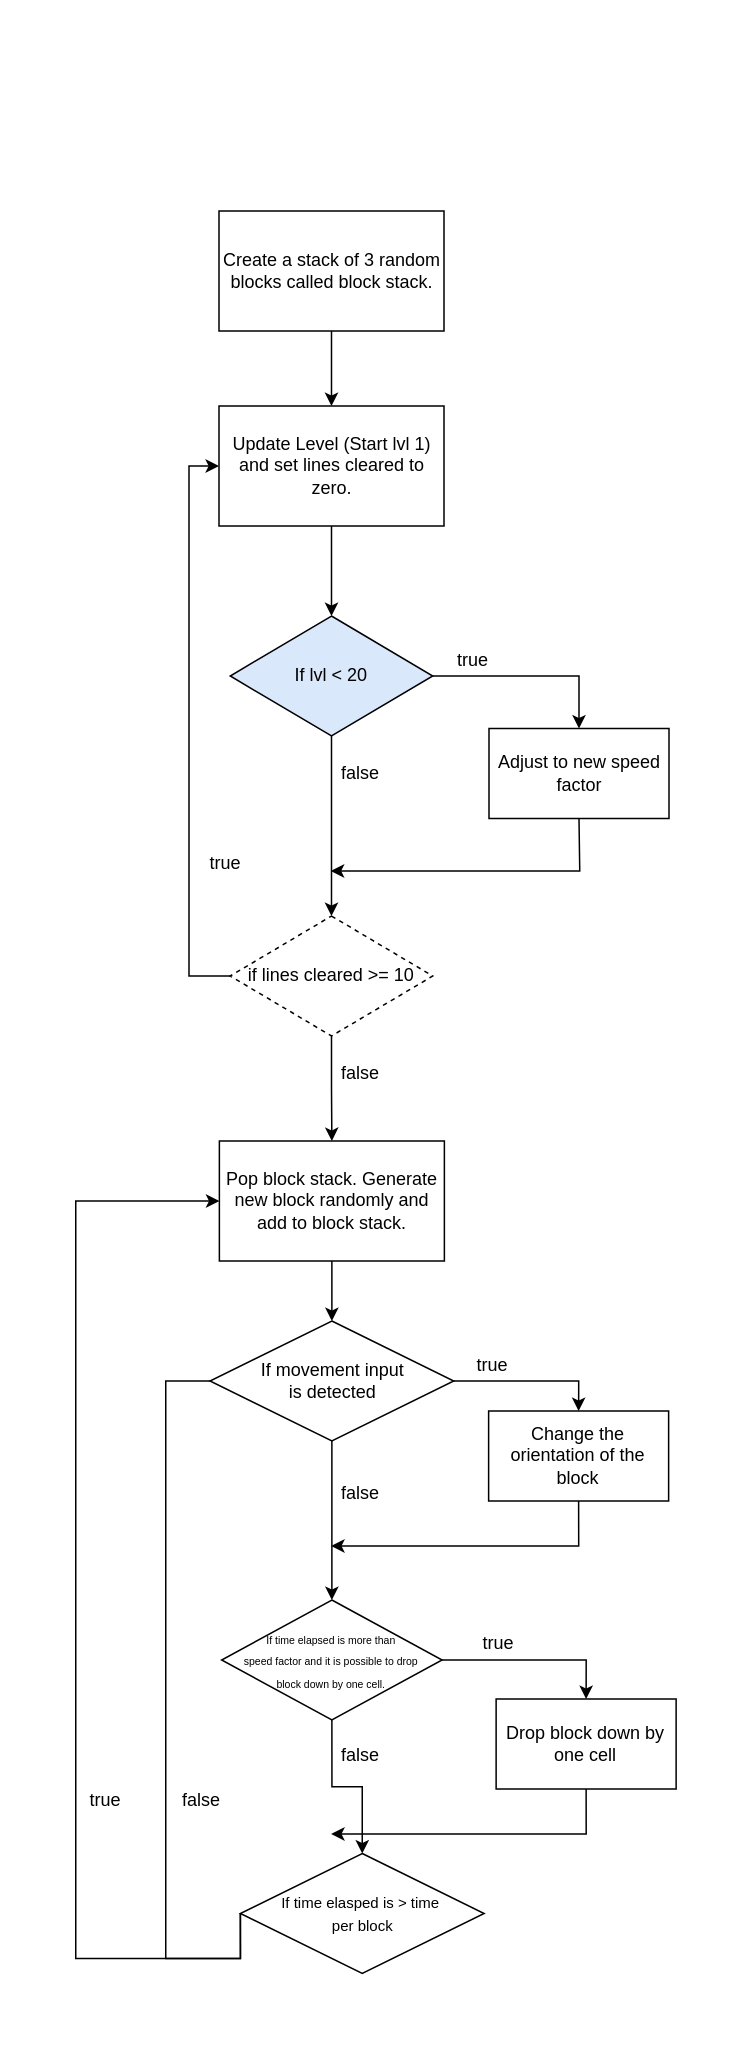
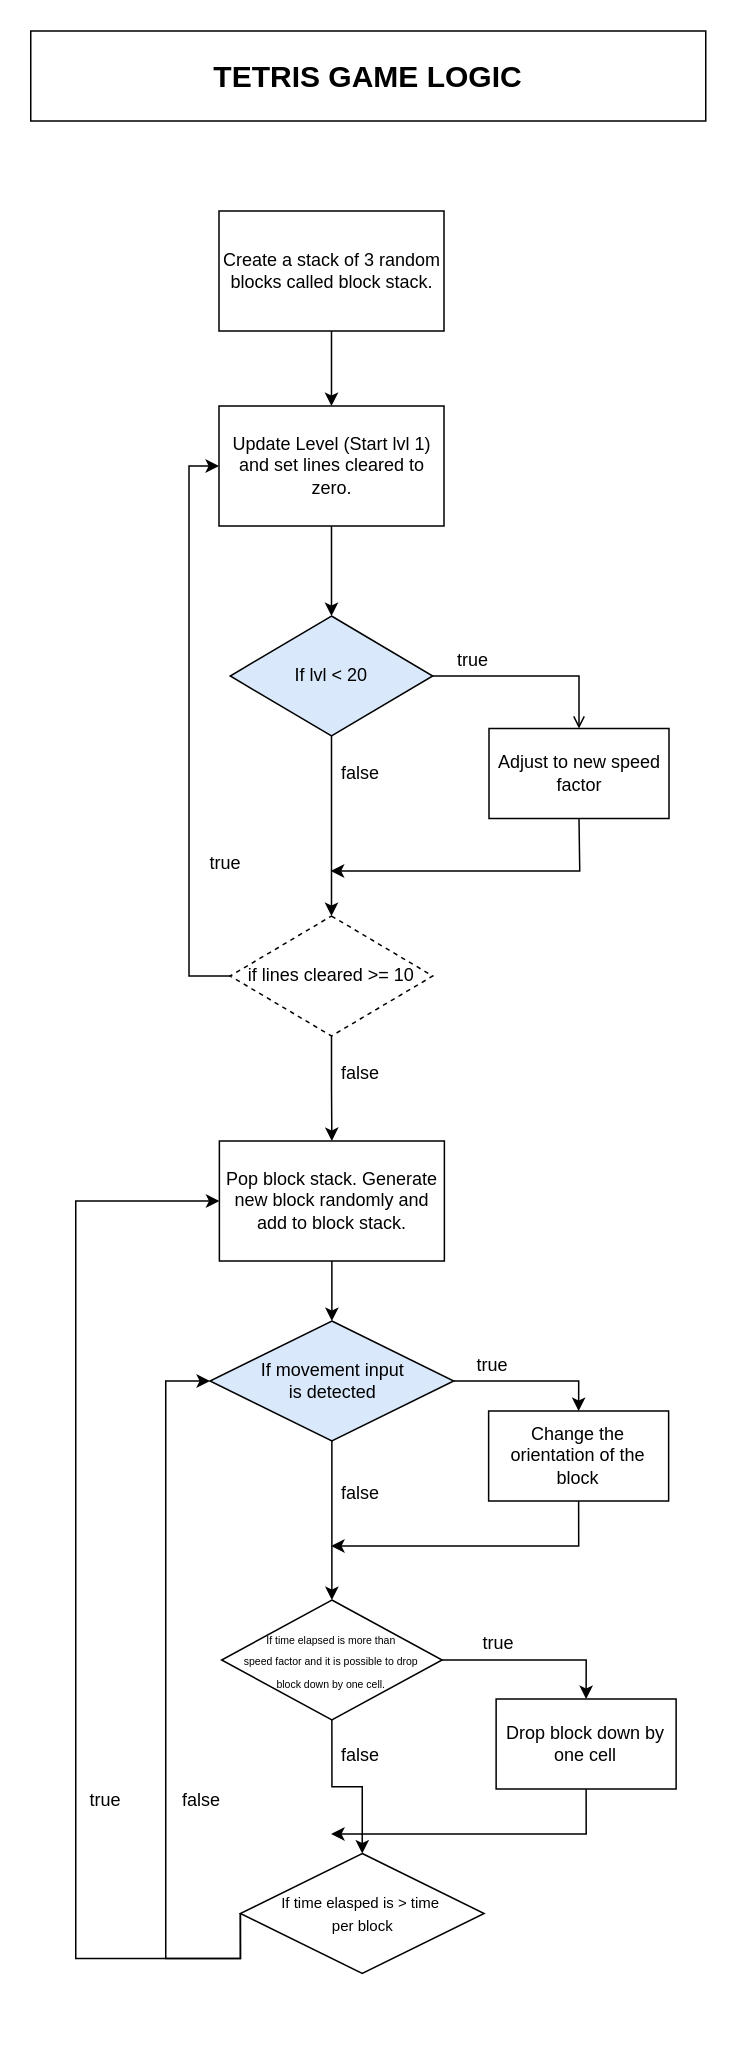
node "TETRIS GAME LOGIC": added
edge "If lvl < 20" -> "Adjust to new speed factor": arrowhead classic -> open
edge "If movement input is detected" -- "If time elasped is > time per block": arrowhead none -> classic
node "If movement input is detected": fillcolor #ffffff -> #dae8fc
